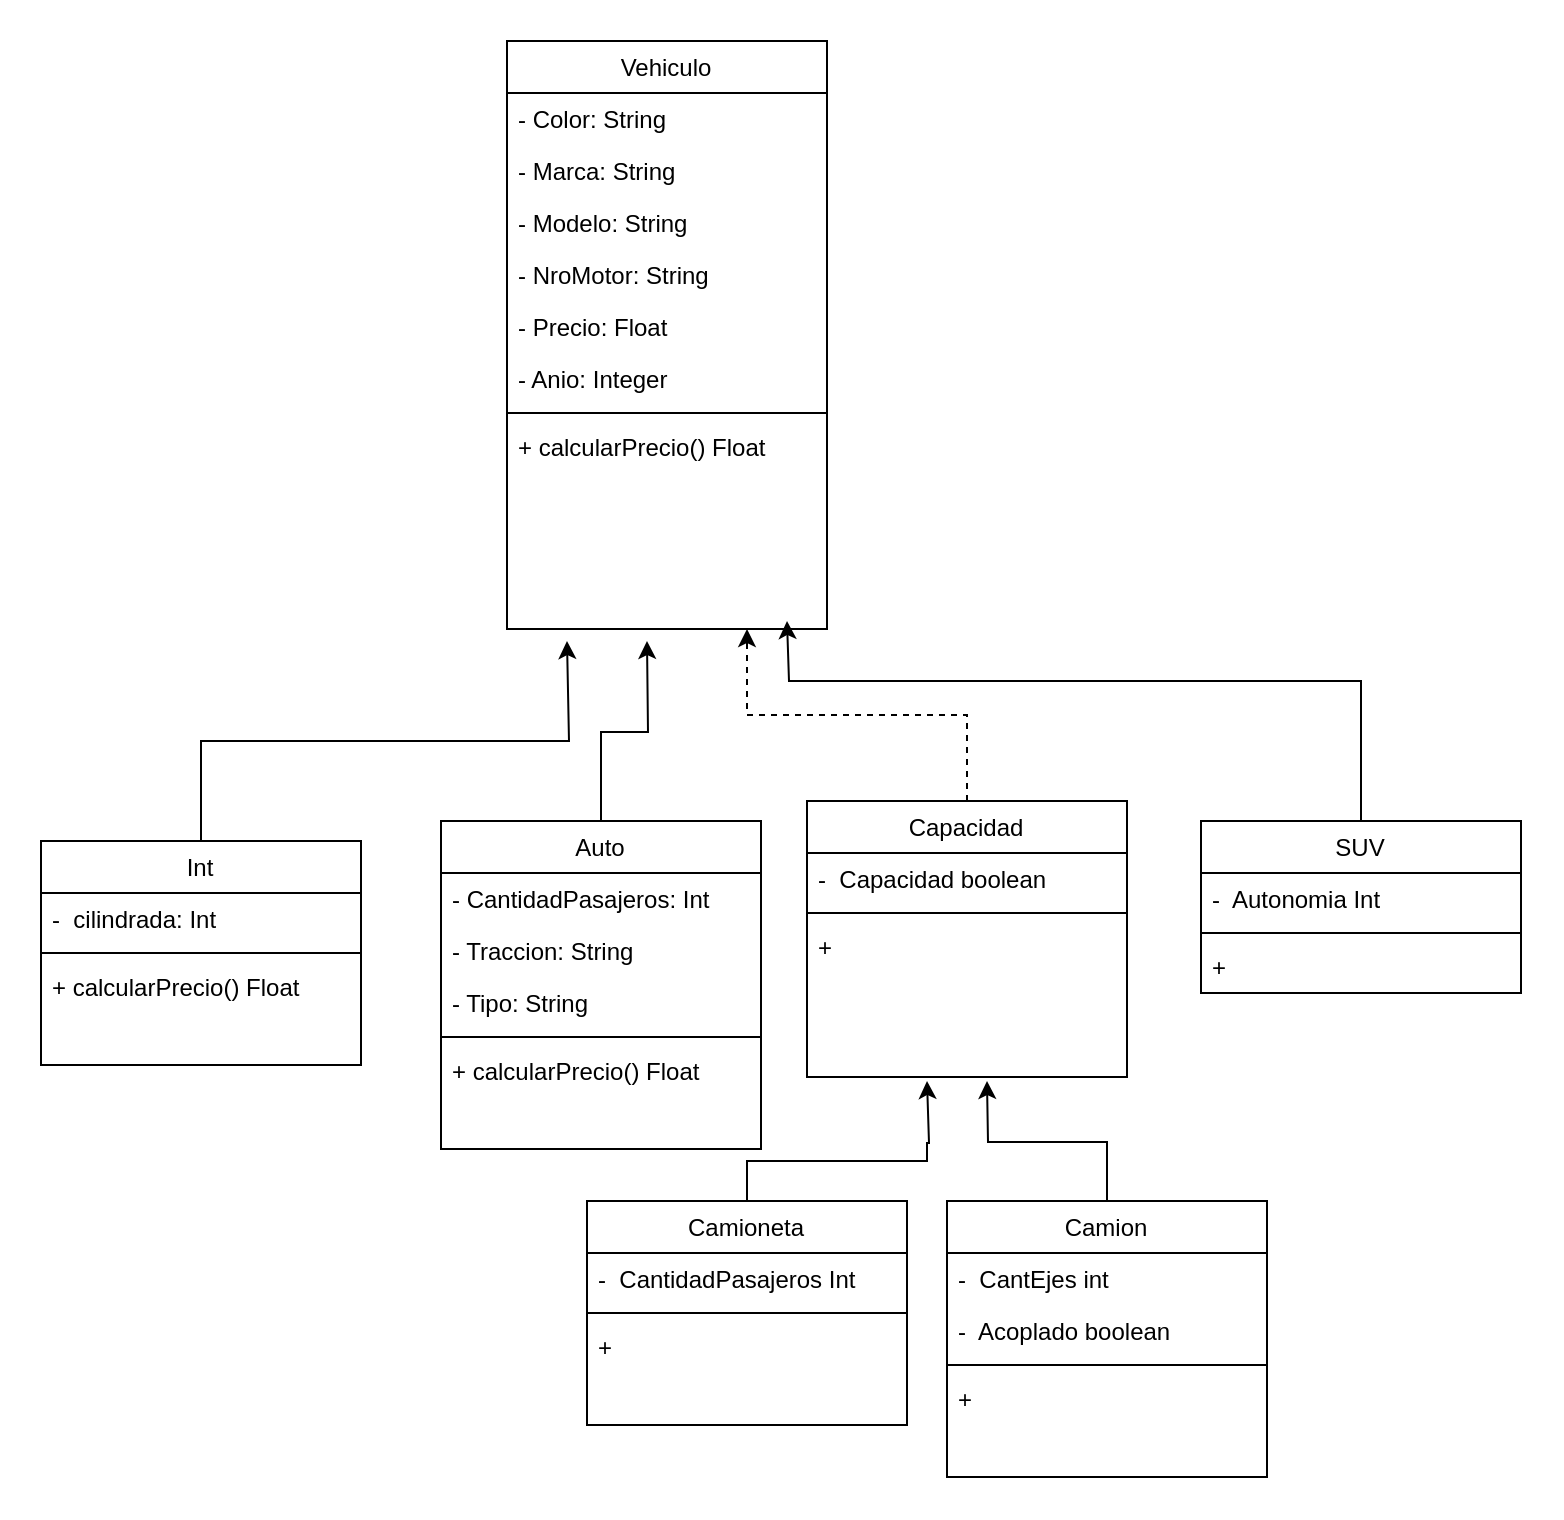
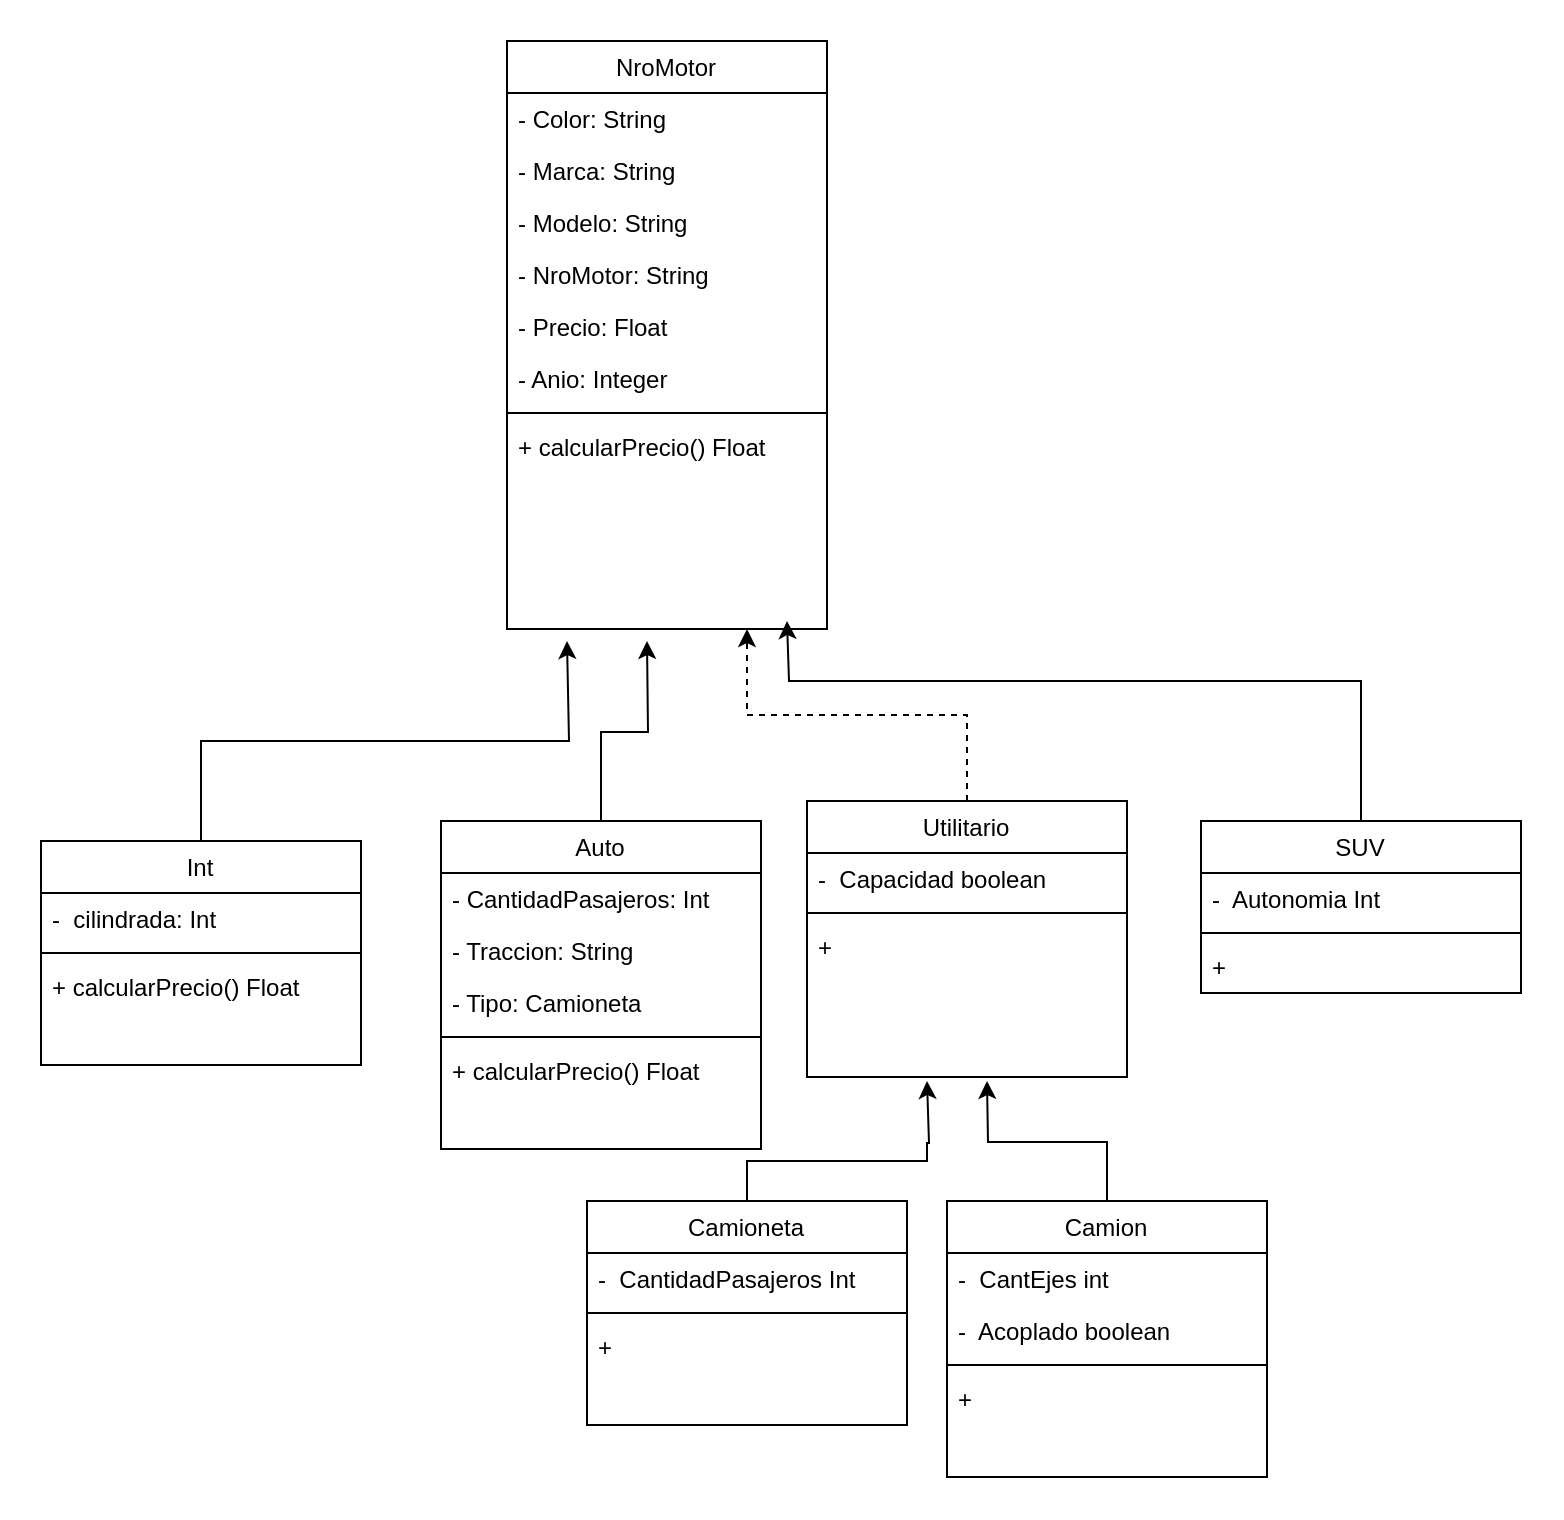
node "Vehiculo": label "Vehiculo" -> "NroMotor"
node "Capacidad": label "Capacidad" -> "Utilitario"
node "- Tipo: String": label "- Tipo: String" -> "- Tipo: Camioneta"
